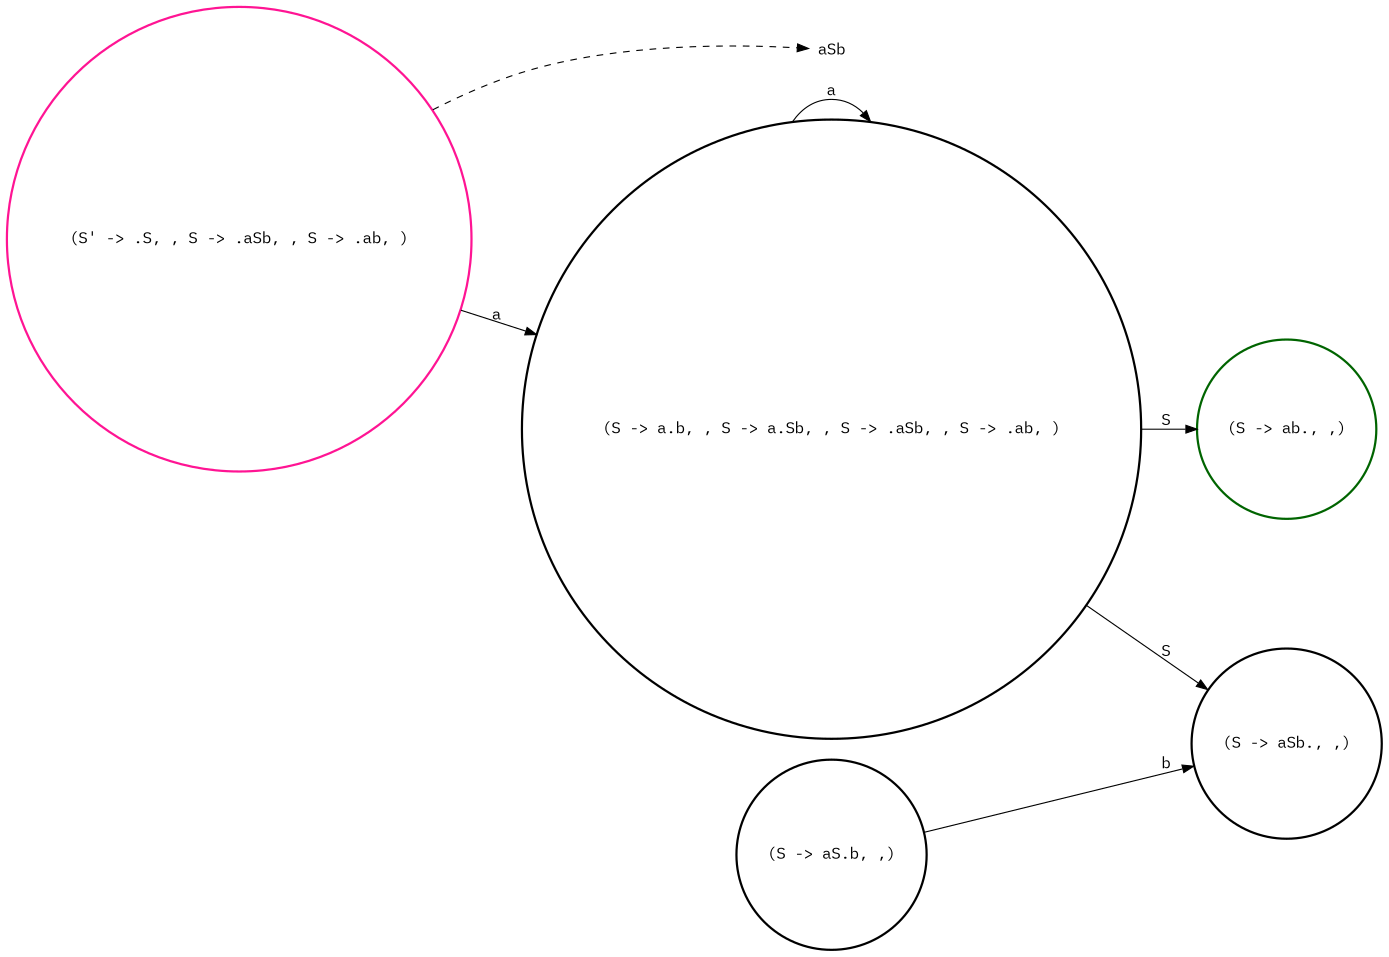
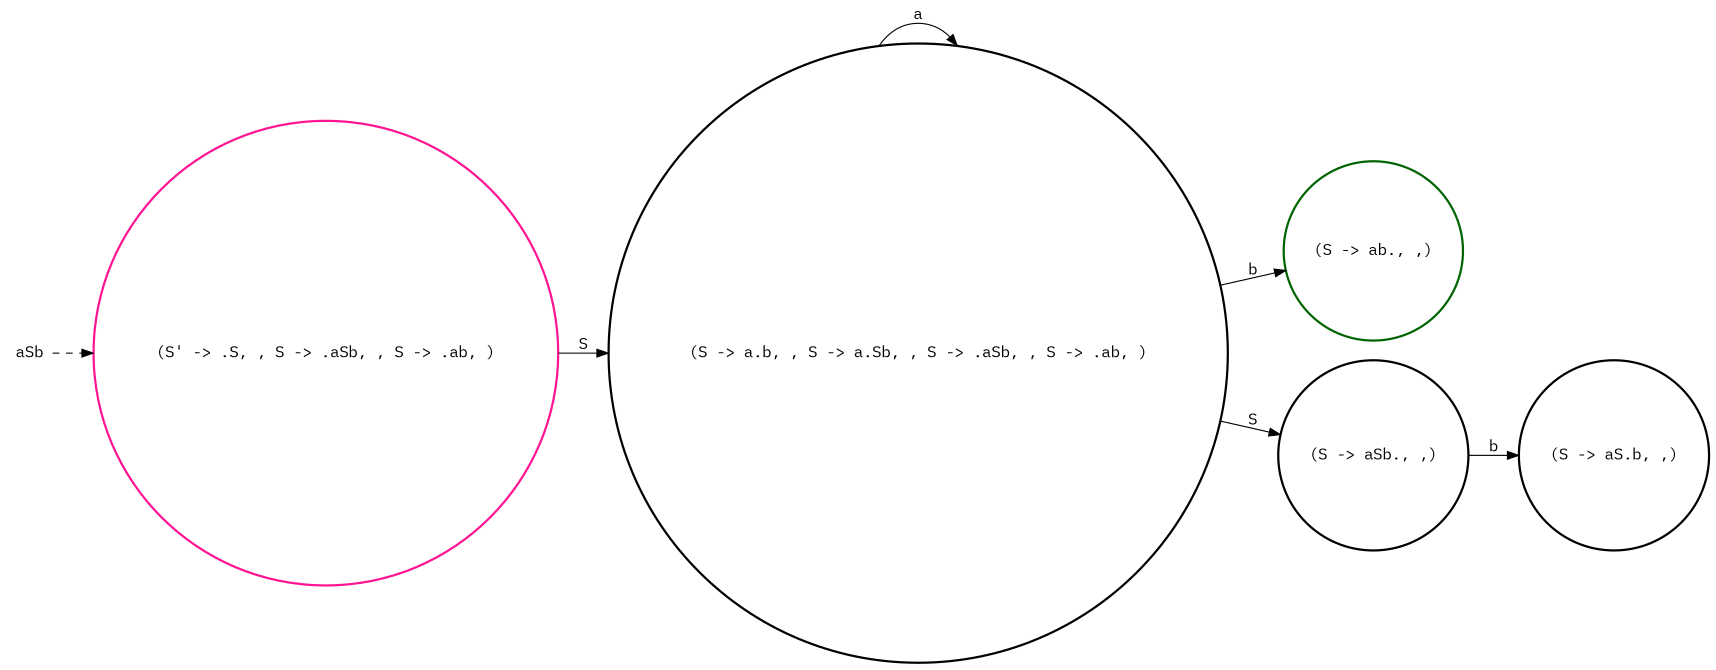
edge "(S' -> .S, , S -> .aSb, , S -> .ab, )" -> "aSb": reversed
edge "(S' -> .S, , S -> .aSb, , S -> .ab, )" -> "(S -> a.b, , S -> a.Sb, , S -> .aSb, , S -> .ab, )": label "a" -> "S"
edge "(S -> a.b, , S -> a.Sb, , S -> .aSb, , S -> .ab, )" -> "(S -> ab., ,)": label "S" -> "b"
edge "(S -> aS.b, ,)" -> "(S -> aSb., ,)": reversed
